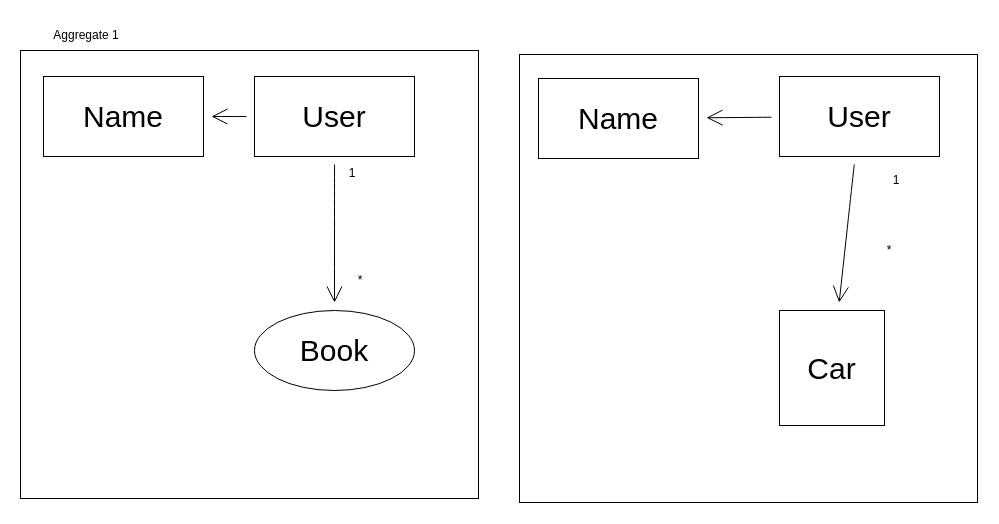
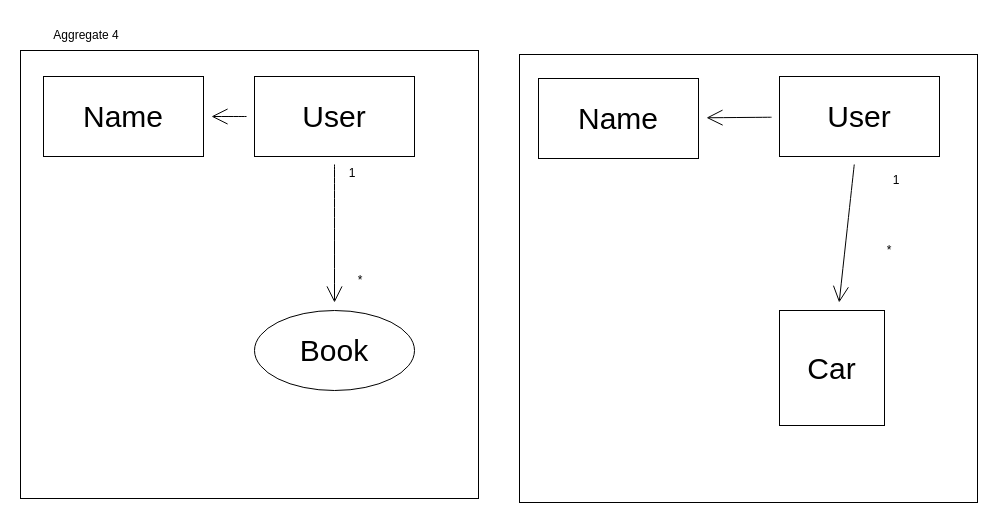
node "Aggregate 1": label "Aggregate 1" -> "Aggregate 4"
